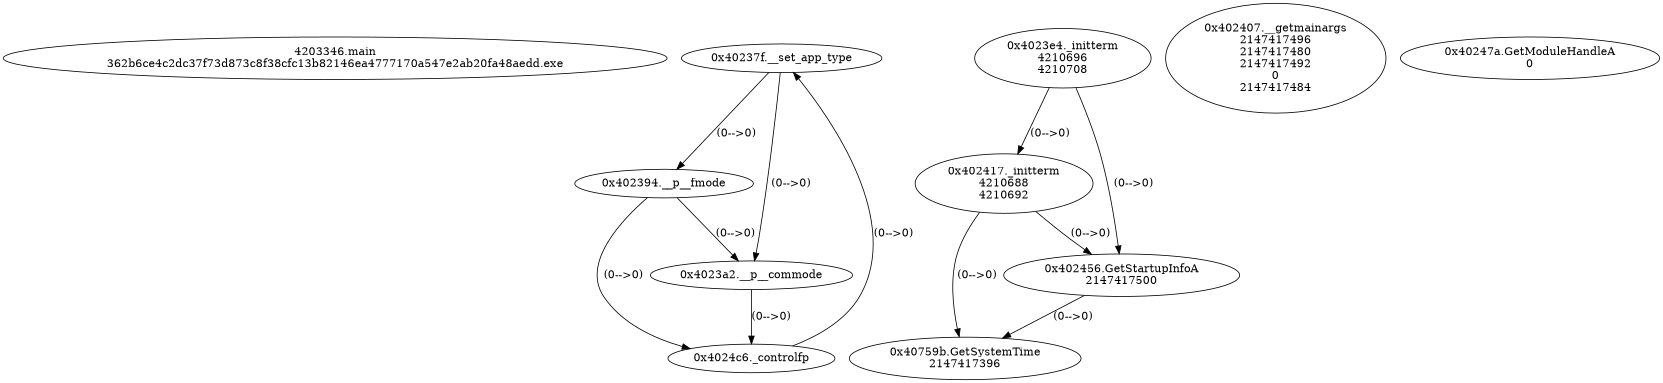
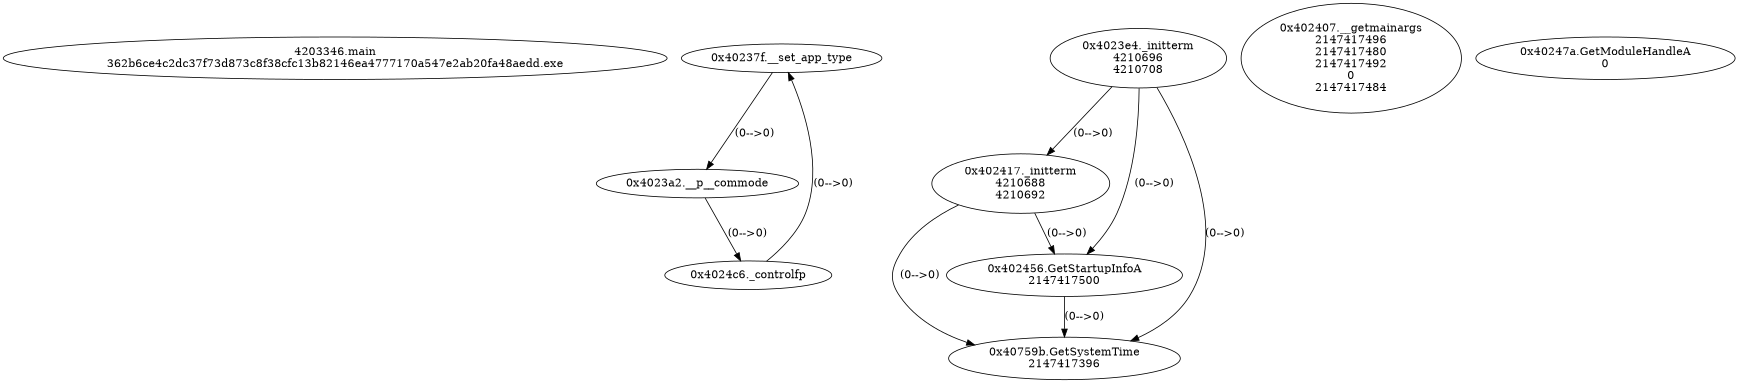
node "0x402394.__p__fmode": removed
edge "0x4023e4._initterm 4210696 4210708" -> "0x40759b.GetSystemTime 2147417396": added, label "(0-->0)"
